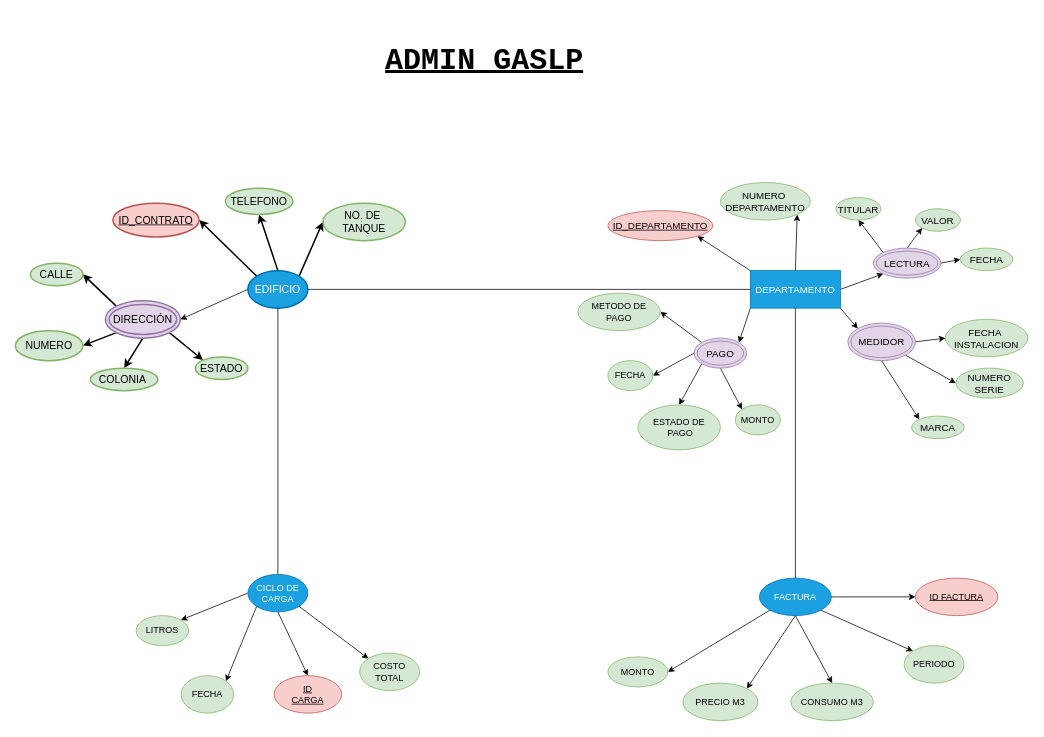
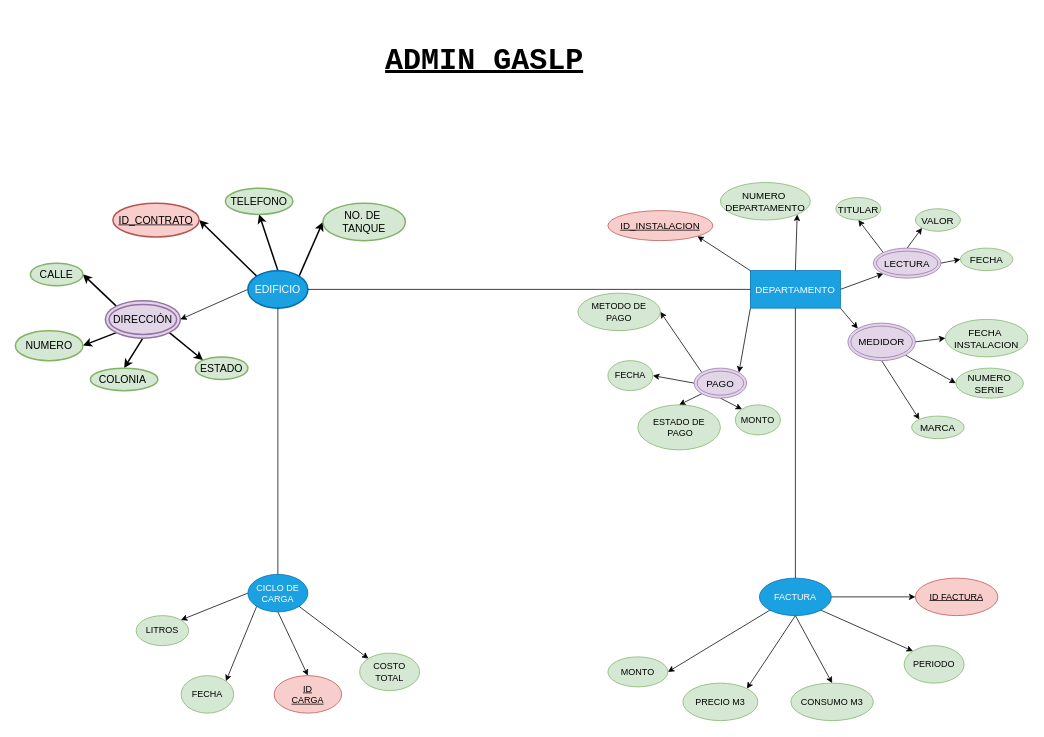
node "ID_DEPARTAMENTO": label "ID_DEPARTAMENTO" -> "ID_INSTALACION"
node "PAGO": moved (720, 353) -> (720, 383)
